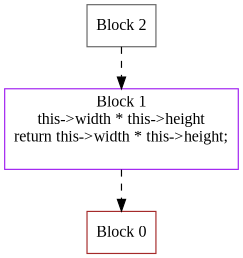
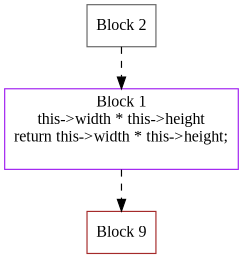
node "Block 0": label "Block 0" -> "Block 9"
